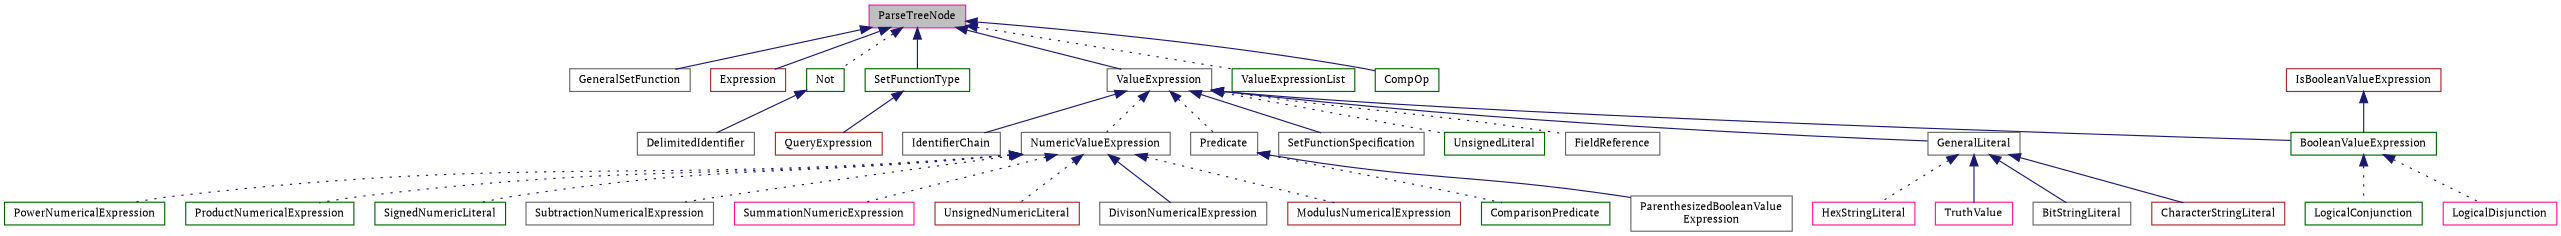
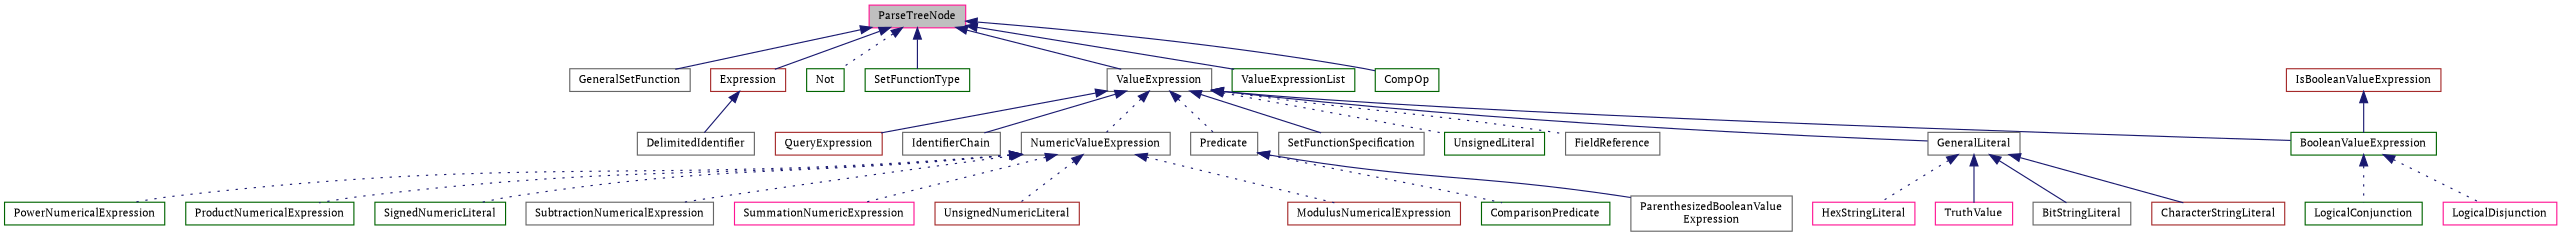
edge "ValueExpressionList" -> "ParseTreeNode": style dotted -> solid
edge "DelimitedIdentifier" -> "Not": now "DelimitedIdentifier" -> "Expression"
edge "QueryExpression" -> "SetFunctionType": now "QueryExpression" -> "ValueExpression"
node "DivisonNumericalExpression": removed
